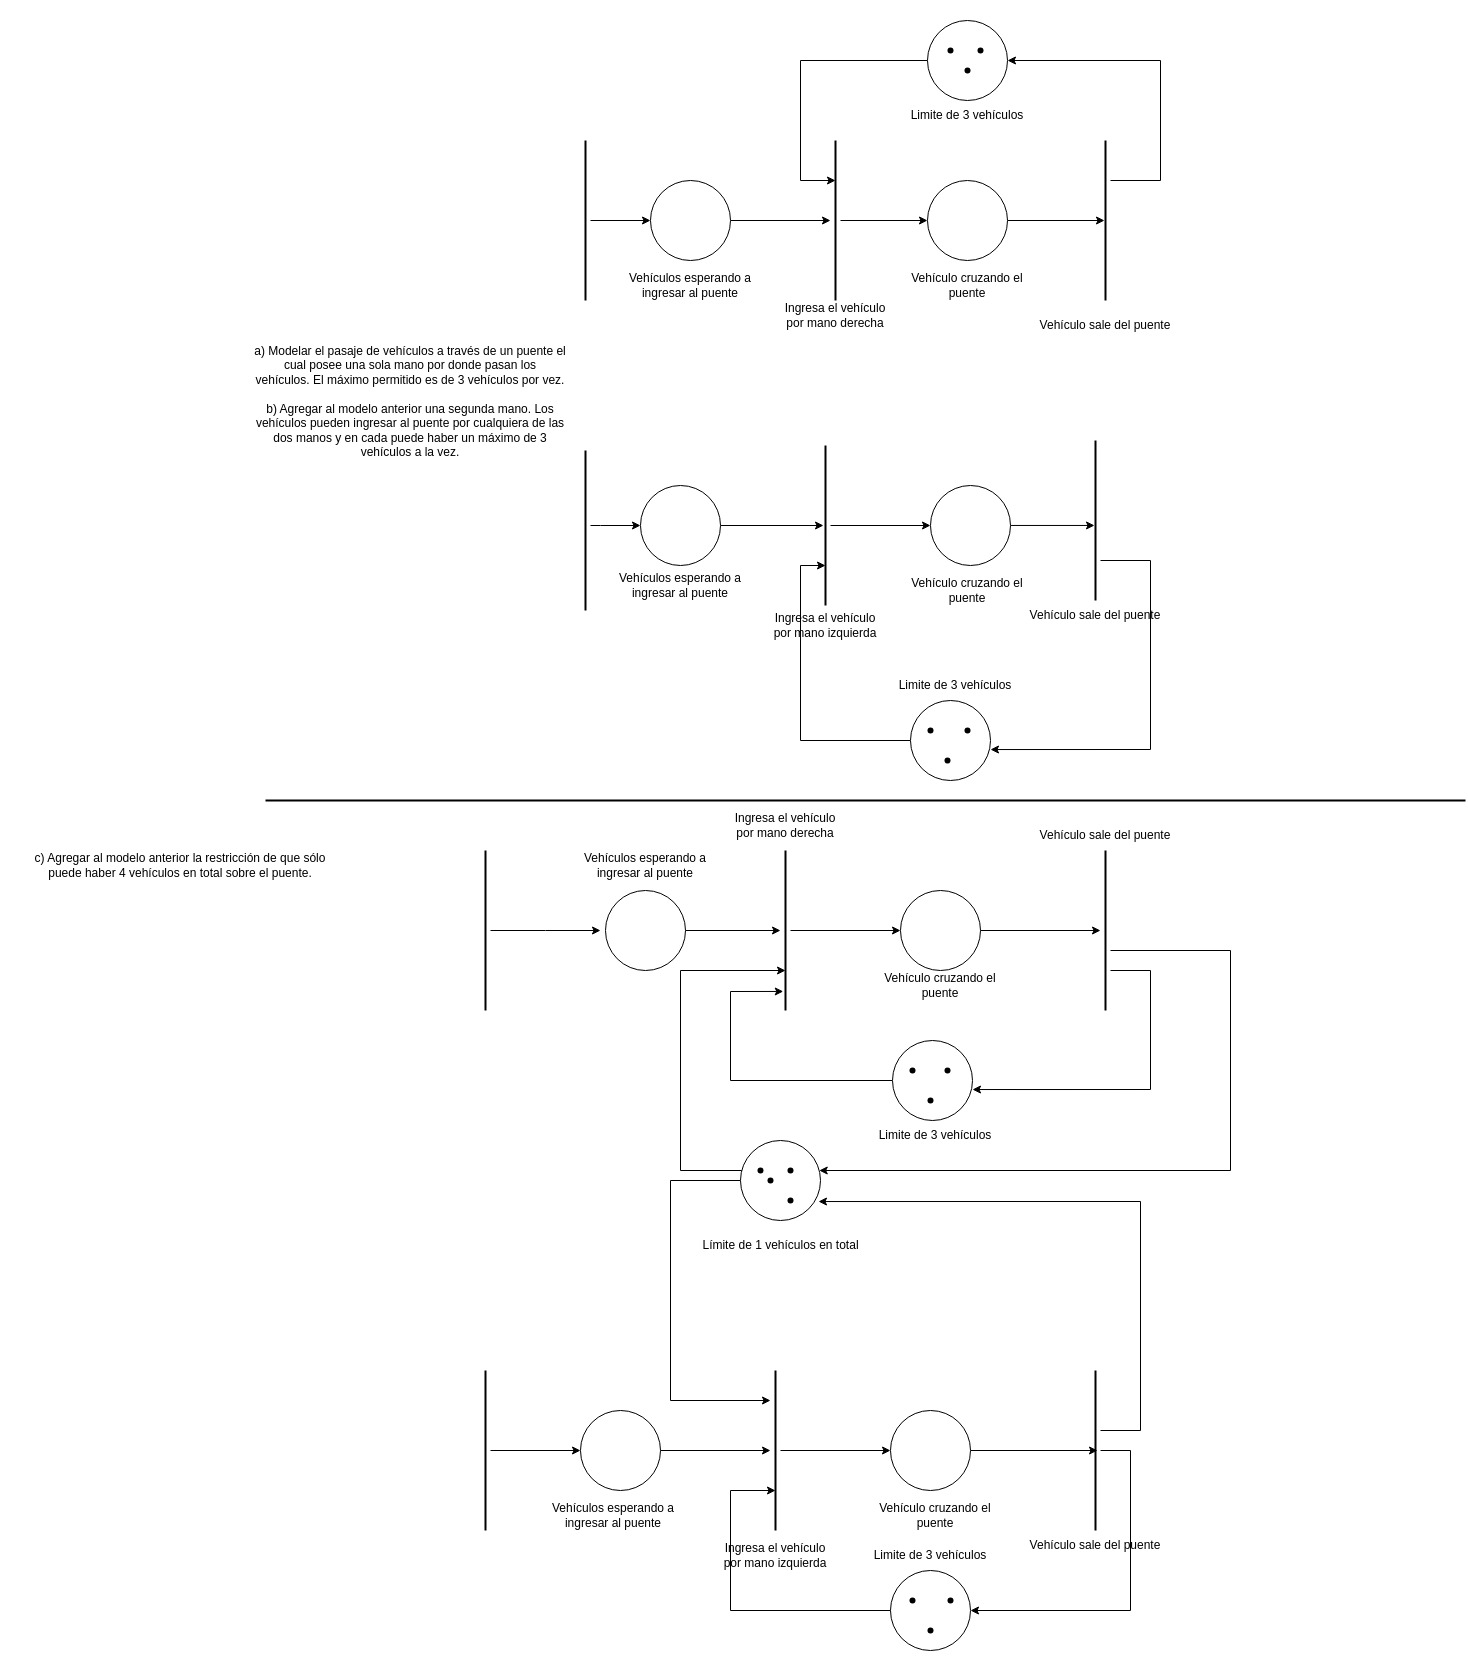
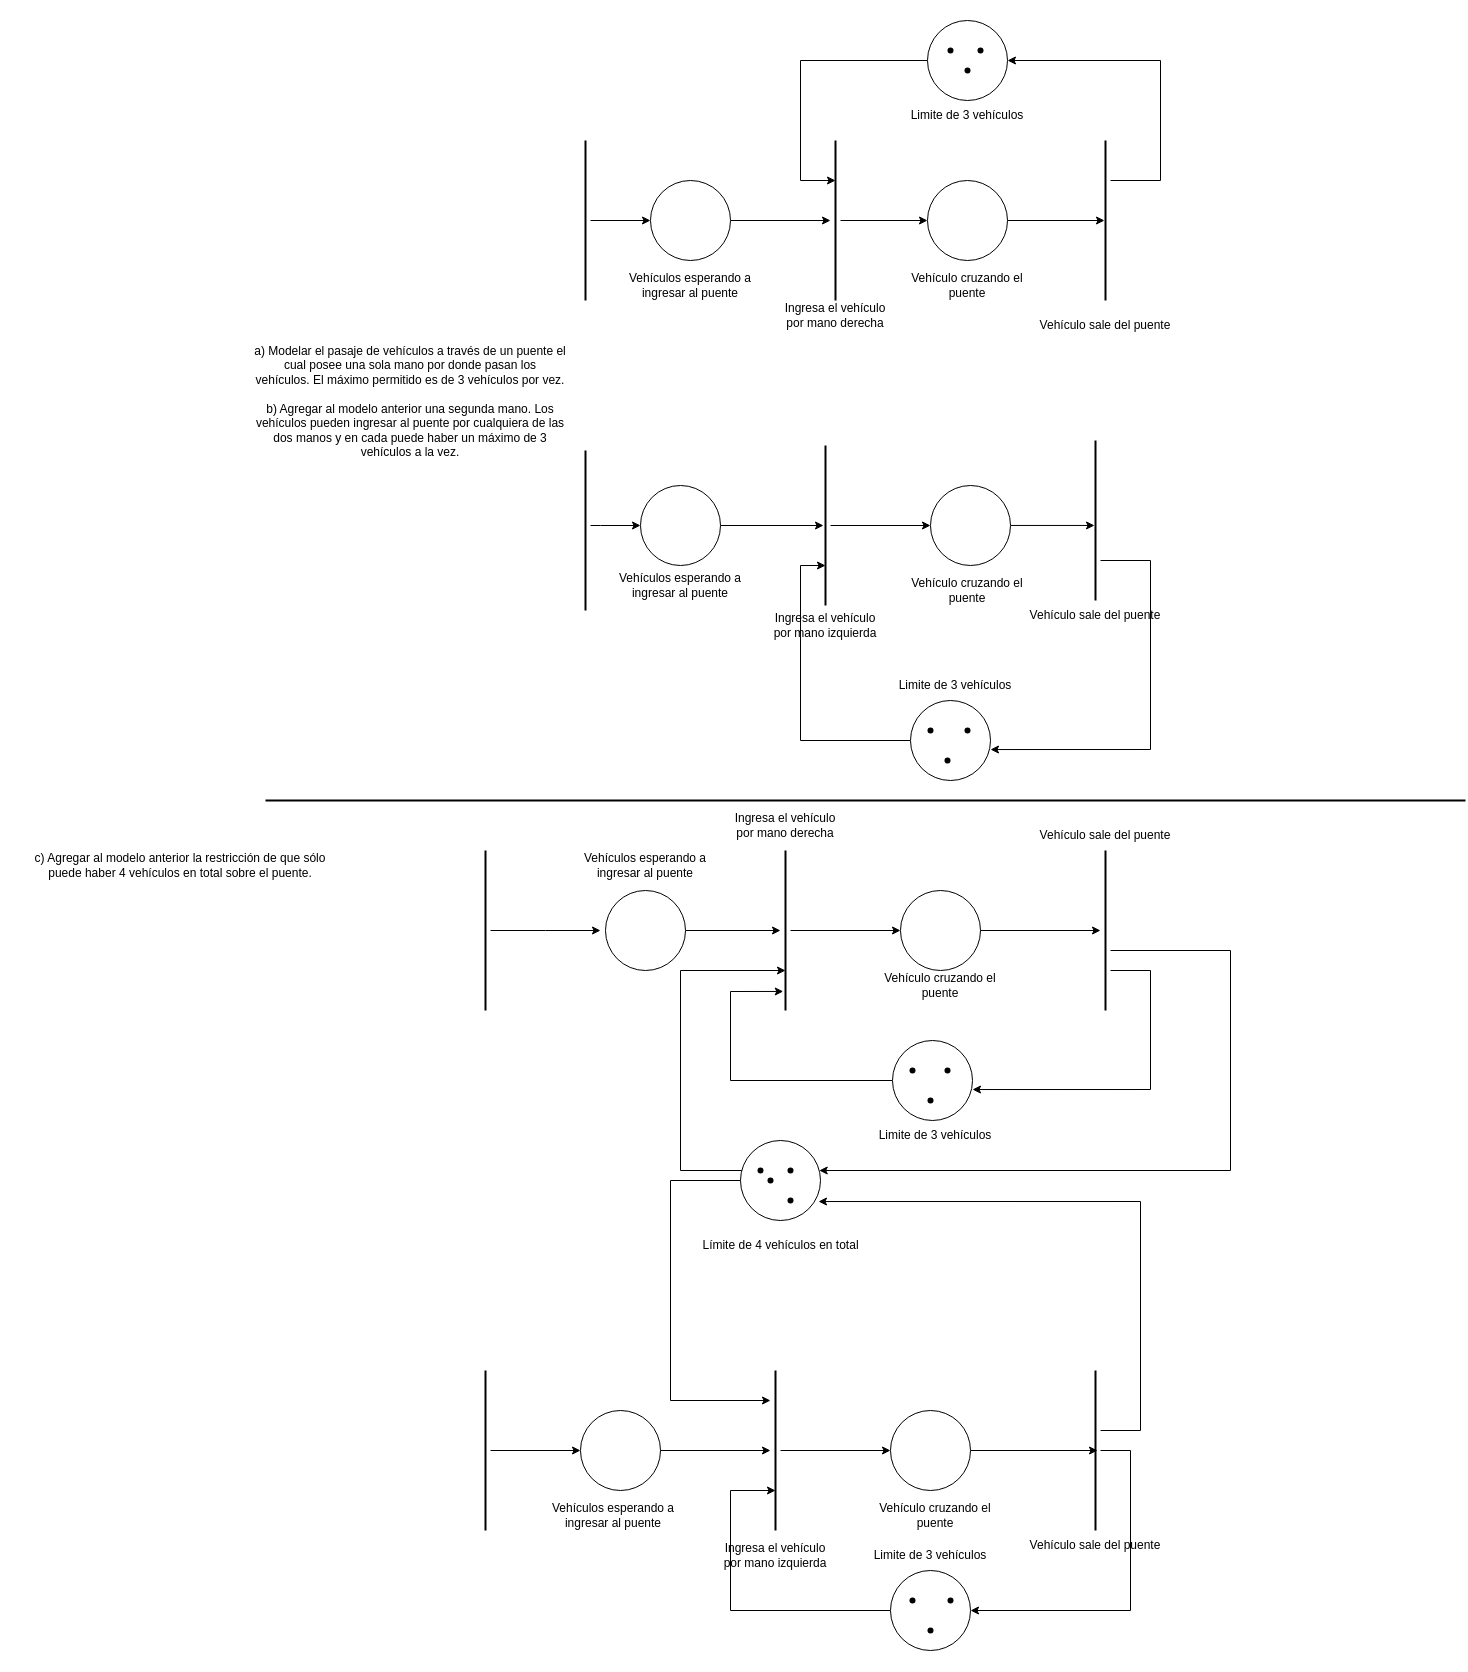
node "Límite de 1 vehículos en total": label "Límite de 1 vehículos en total" -> "Límite de 4 vehículos en total"
